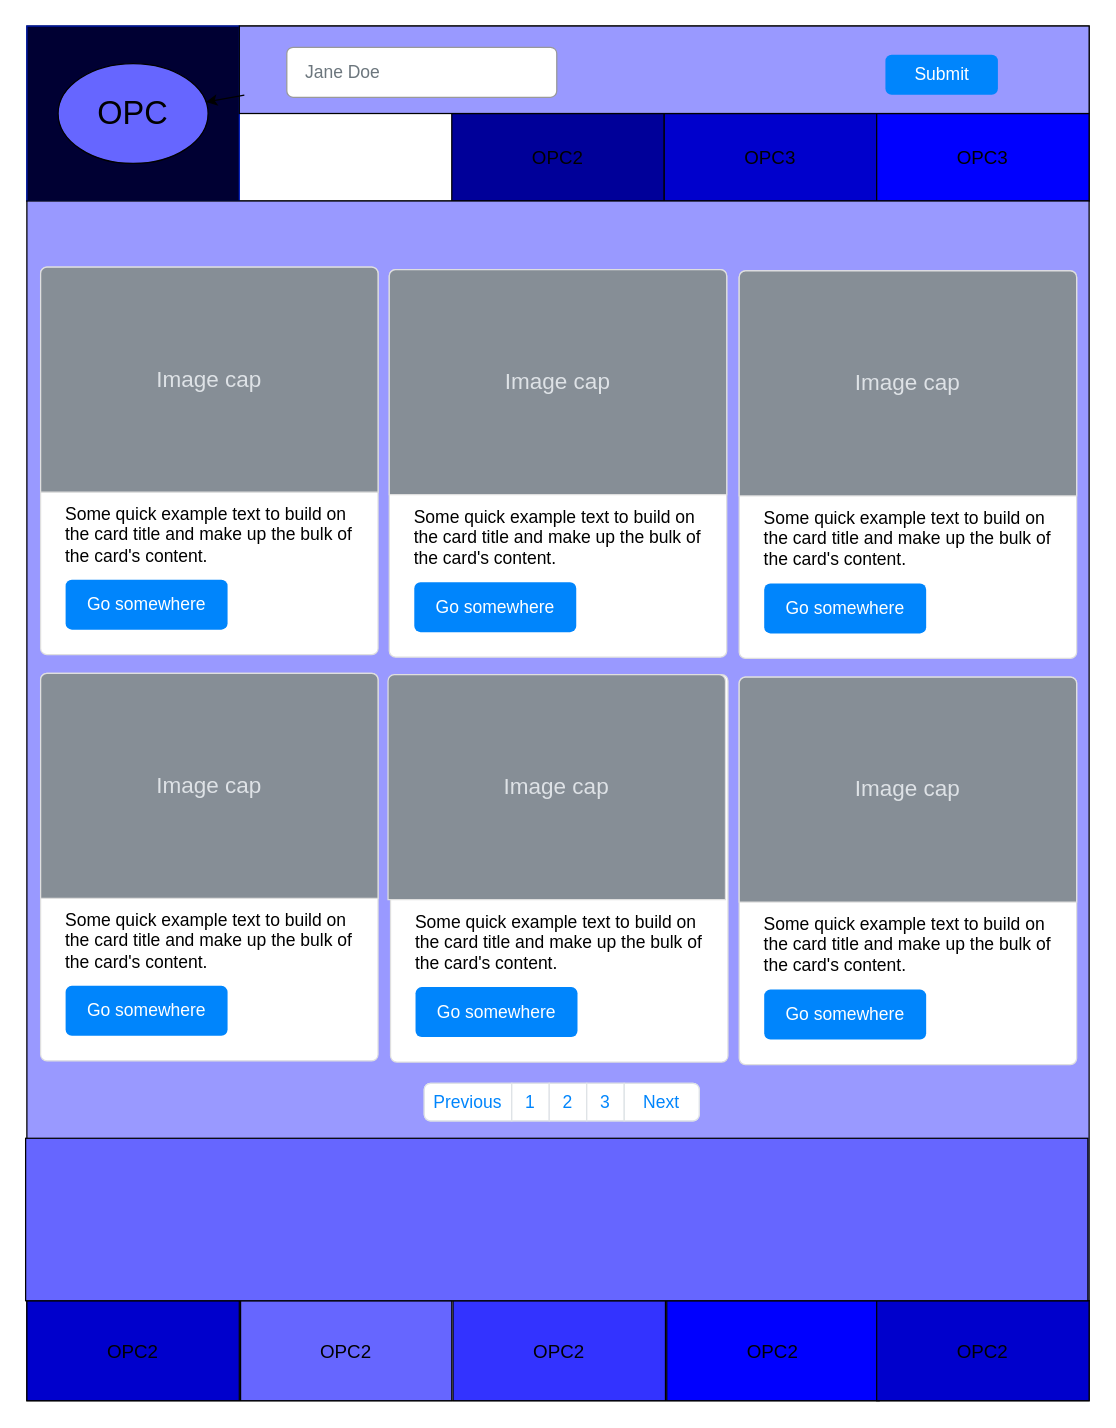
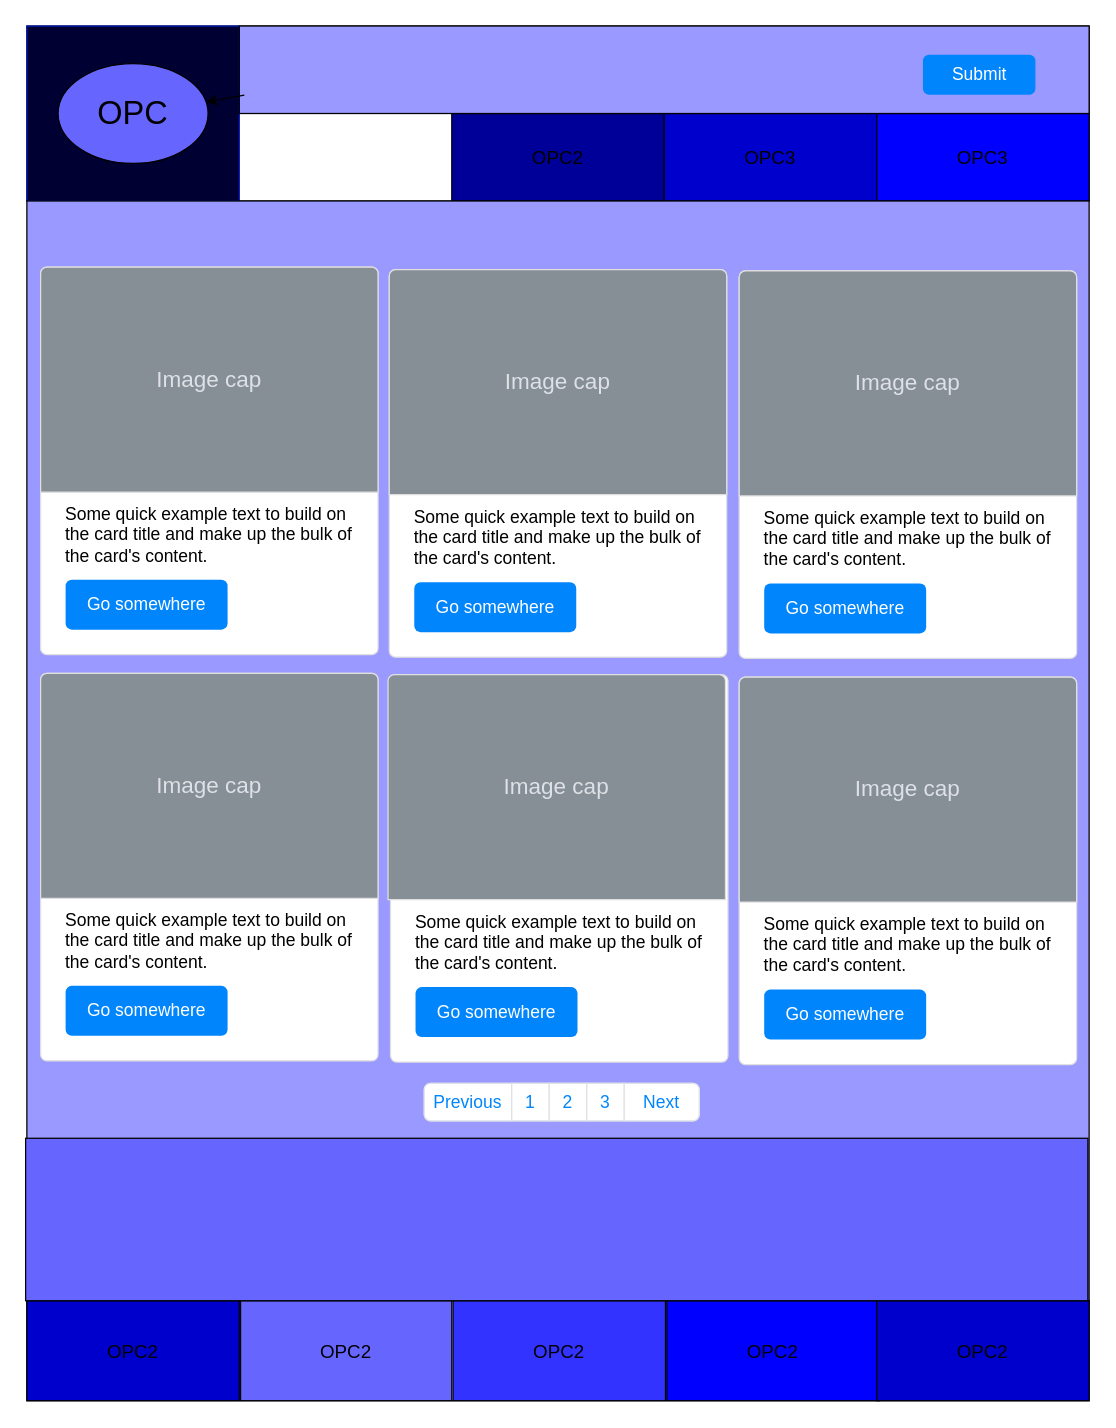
node "Jane Doe": removed
node "Submit": moved (942, 74) -> (979, 74)
